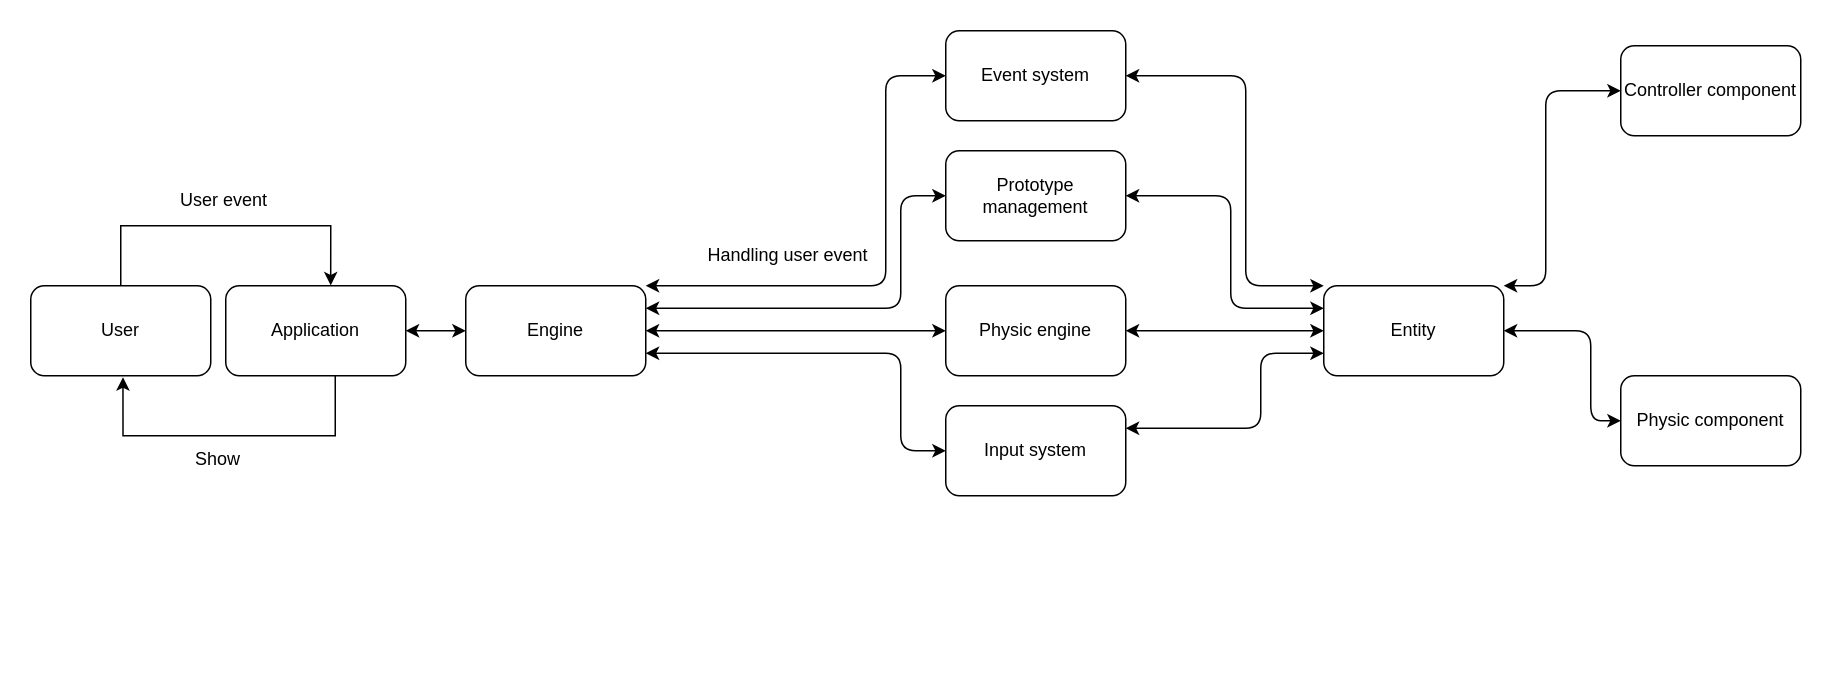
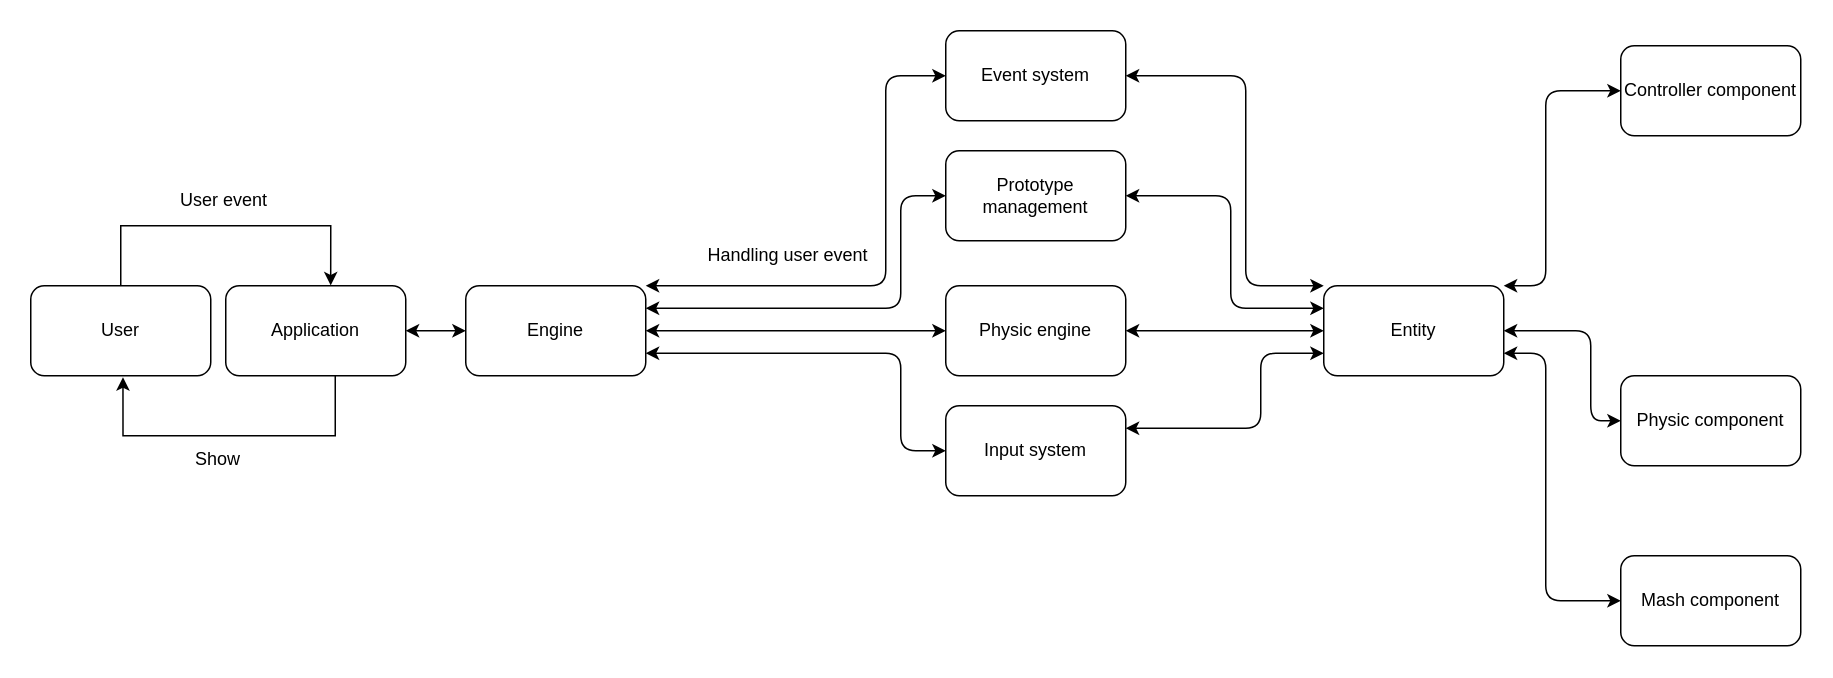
edge "Entity" -- "Mash component": added
node "Mash component": added
